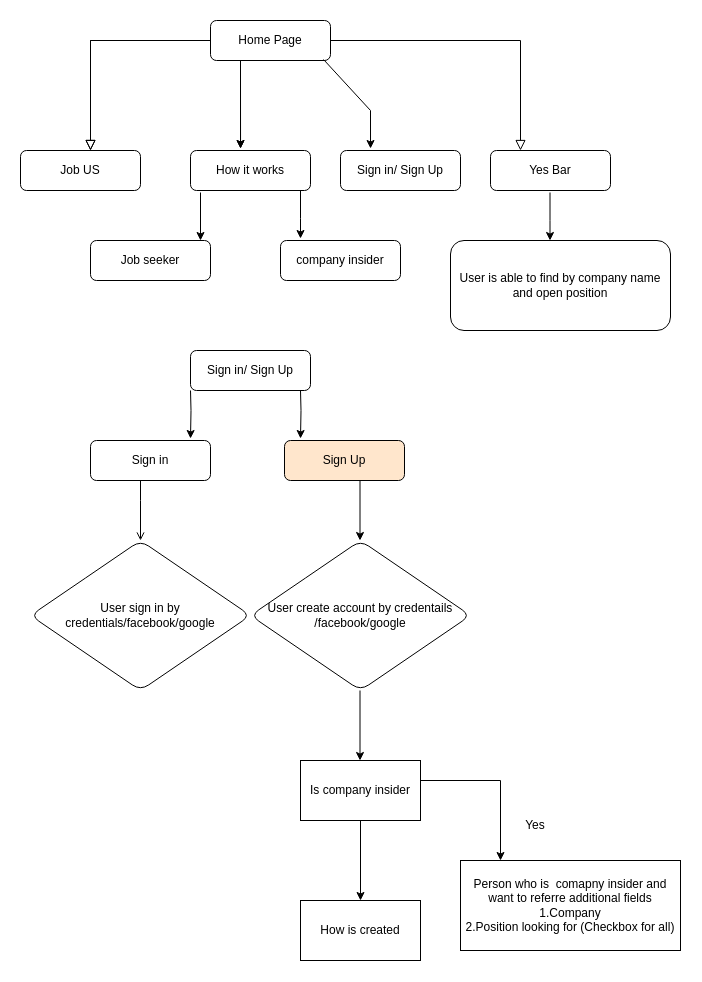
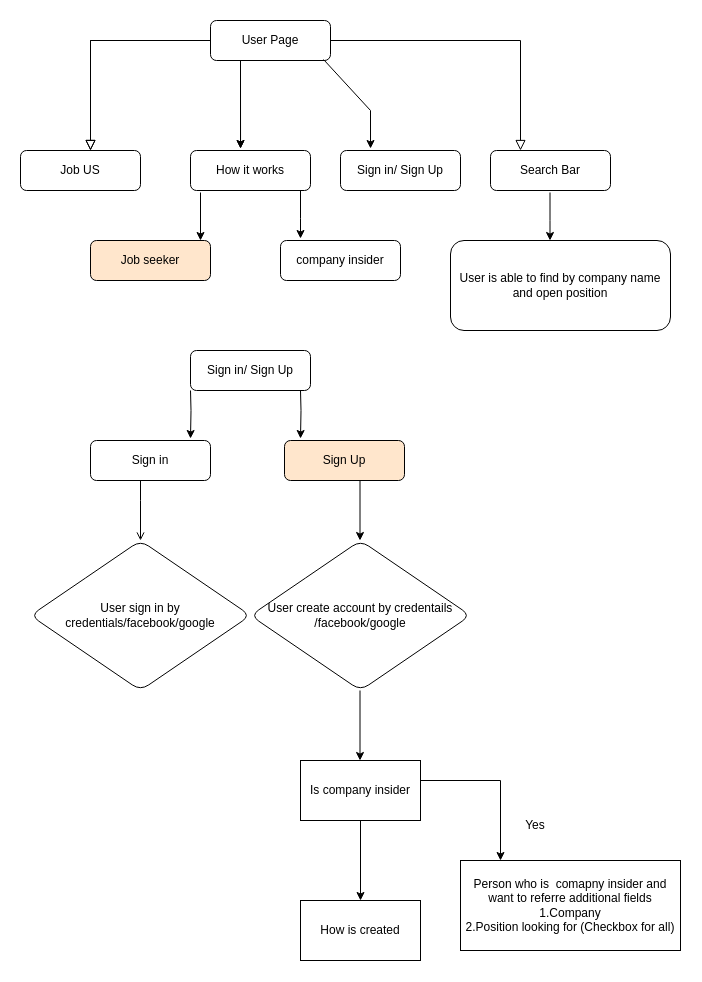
node "Home Page": label "Home Page" -> "User Page"
node "Yes Bar": label "Yes Bar" -> "Search Bar"
node "Job seeker": fillcolor #ffffff -> #ffe6cc
